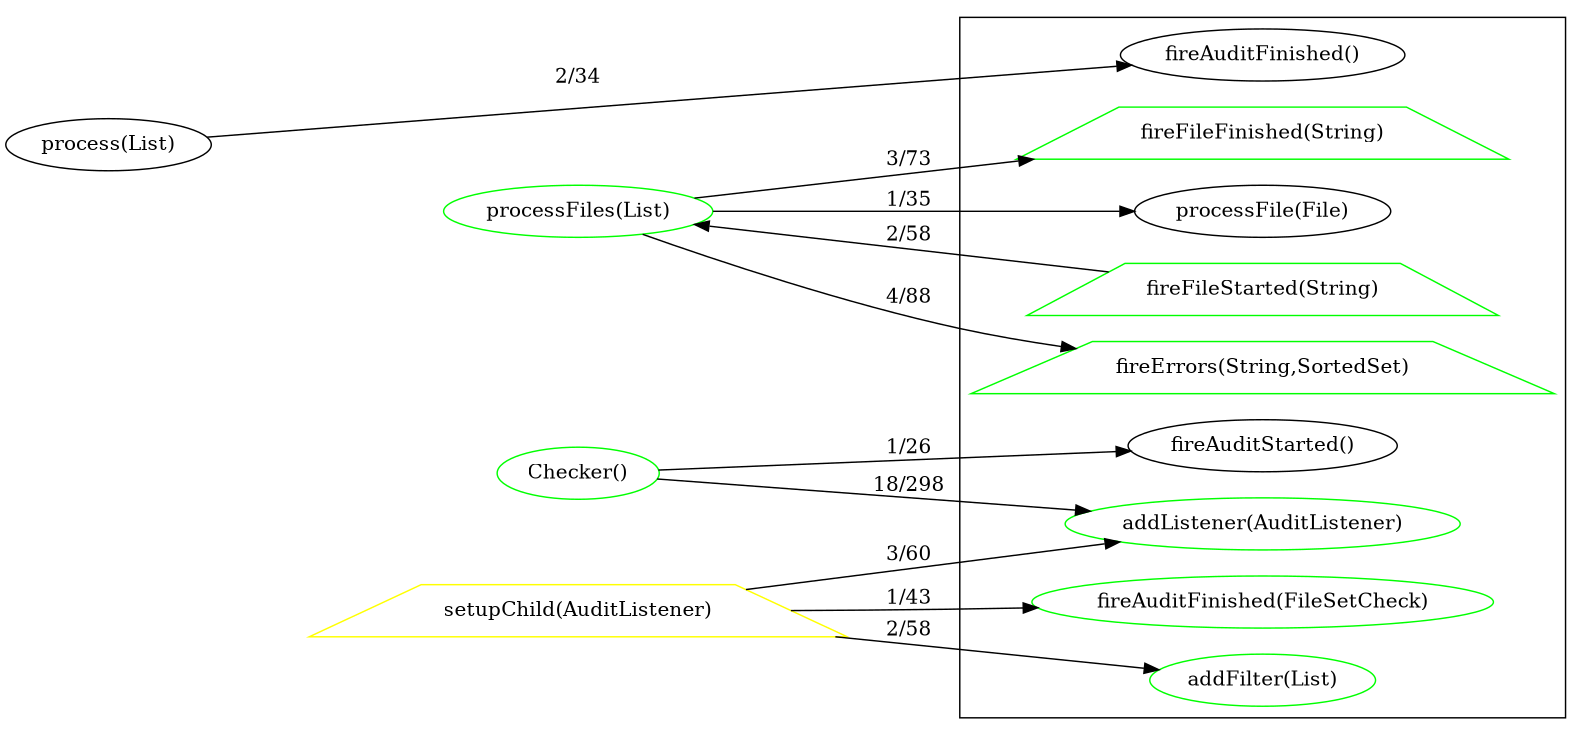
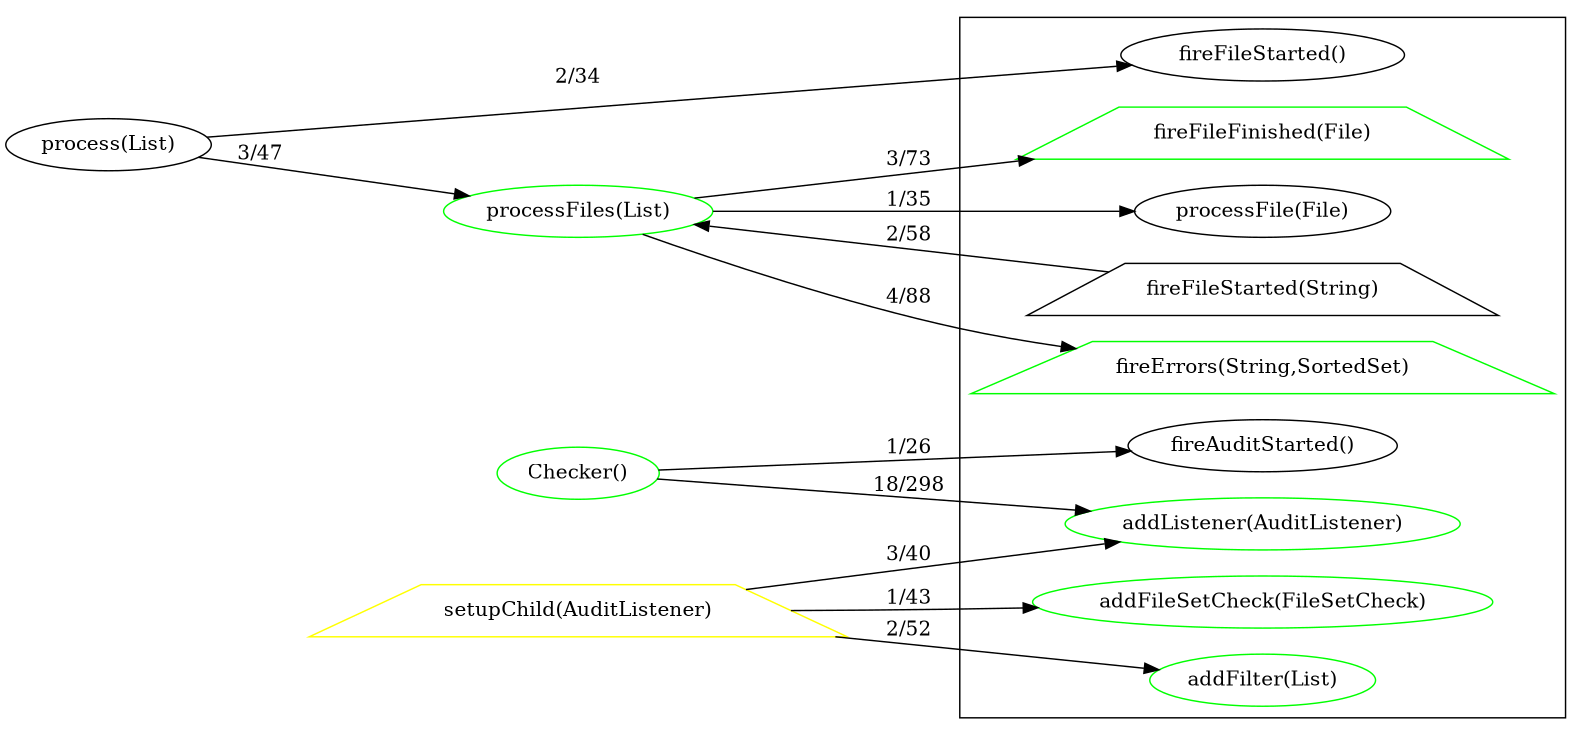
node "fireAuditFinished()": label "fireAuditFinished()" -> "fireFileStarted()"
node "fireFileFinished(String)": label "fireFileFinished(String)" -> "fireFileFinished(File)"
edge "process(List)" -> "processFiles(List)": added, label "3/47"
node "fireFileStarted(String)": color #00ff00ff -> #000000ff
edge "setupChild(AuditListener)" -> "addListener(AuditListener)": label "3/60" -> "3/40"
node "fireAuditFinished(FileSetCheck)": label "fireAuditFinished(FileSetCheck)" -> "addFileSetCheck(FileSetCheck)"
edge "setupChild(AuditListener)" -> "addFilter(List)": label "2/58" -> "2/52"
